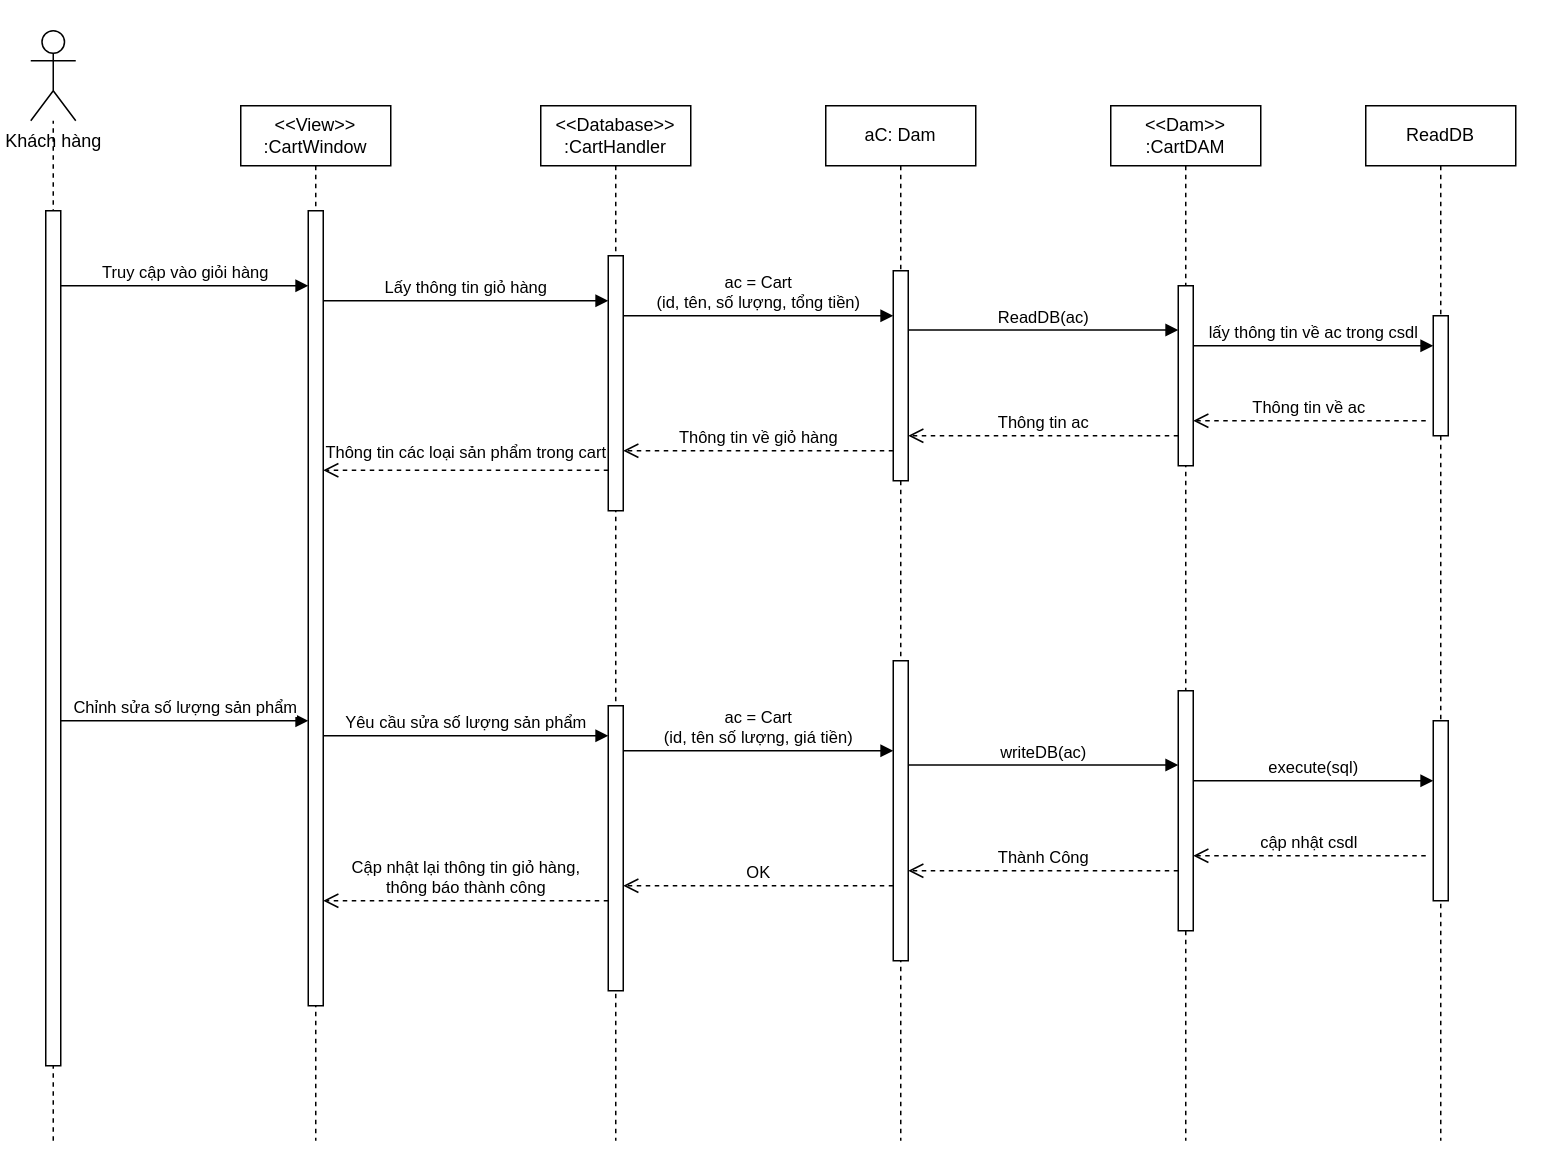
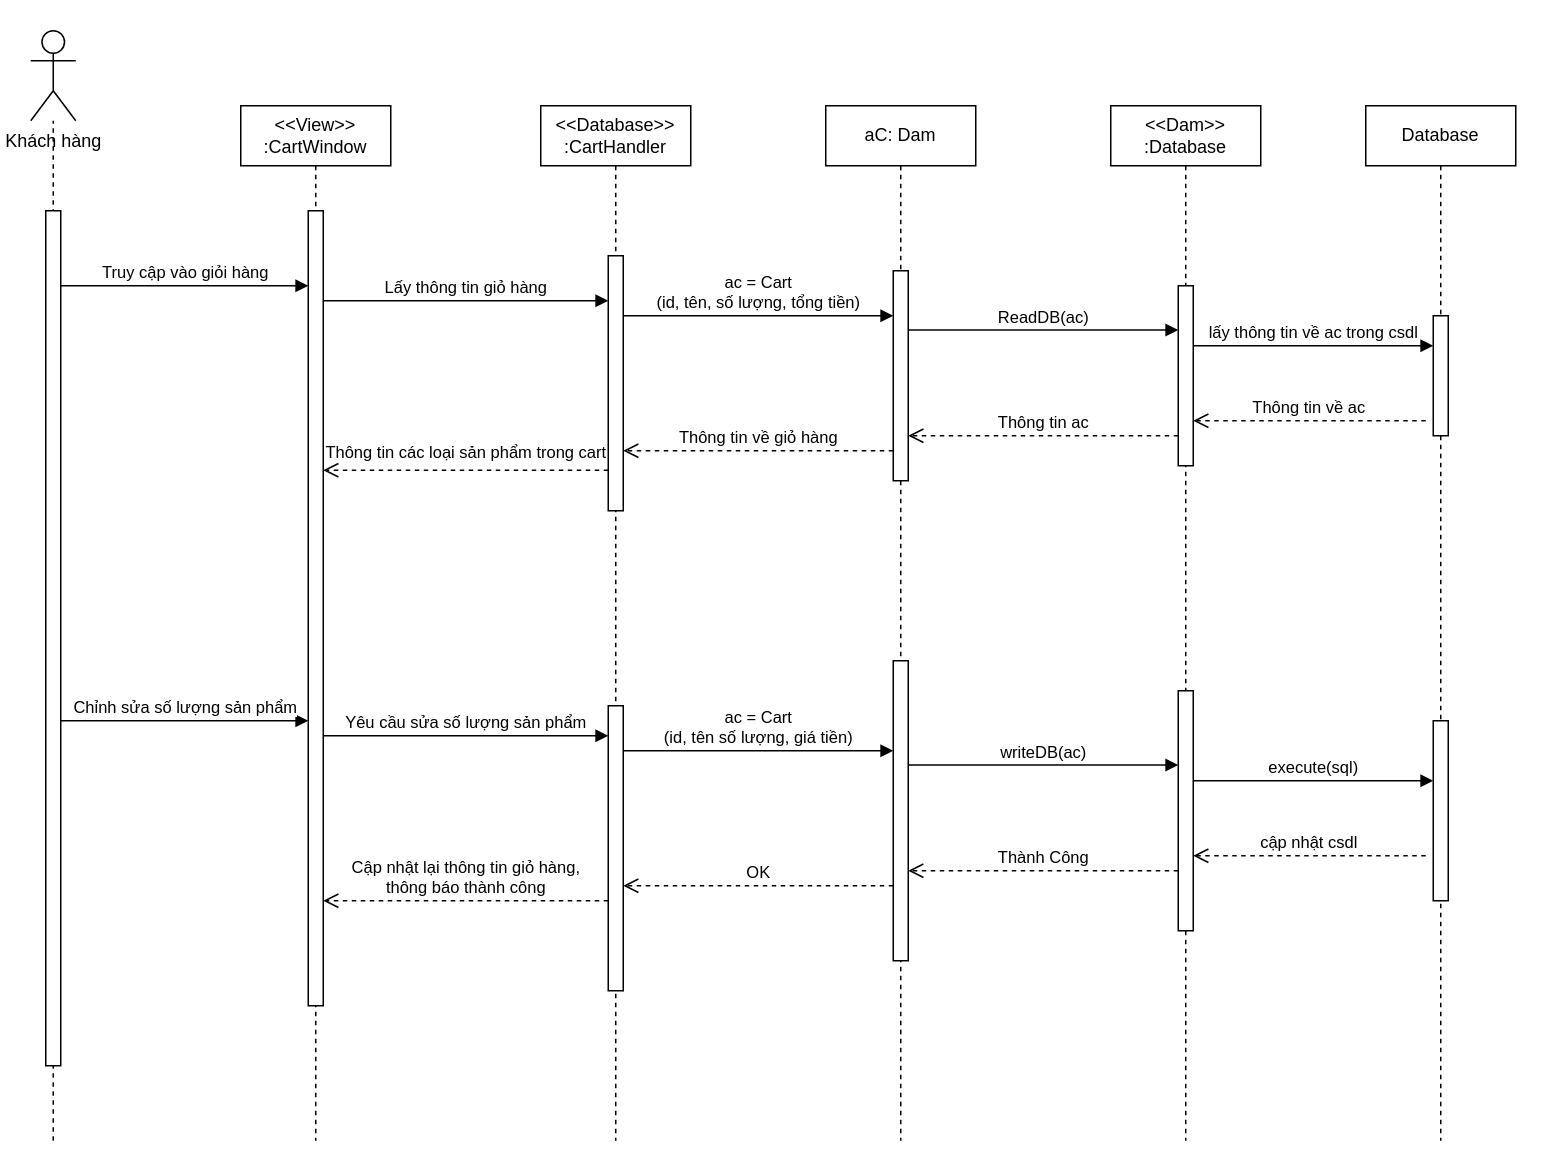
node "<<Dam>> :CartDAM": label "<<Dam>> :CartDAM" -> "<<Dam>> :Database"
node "ReadDB": label "ReadDB" -> "Database"
